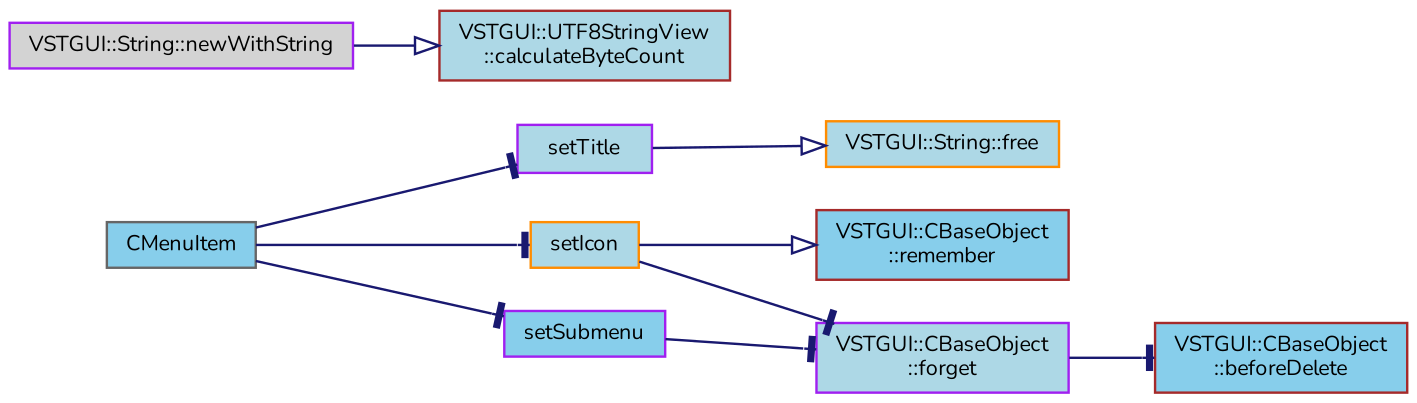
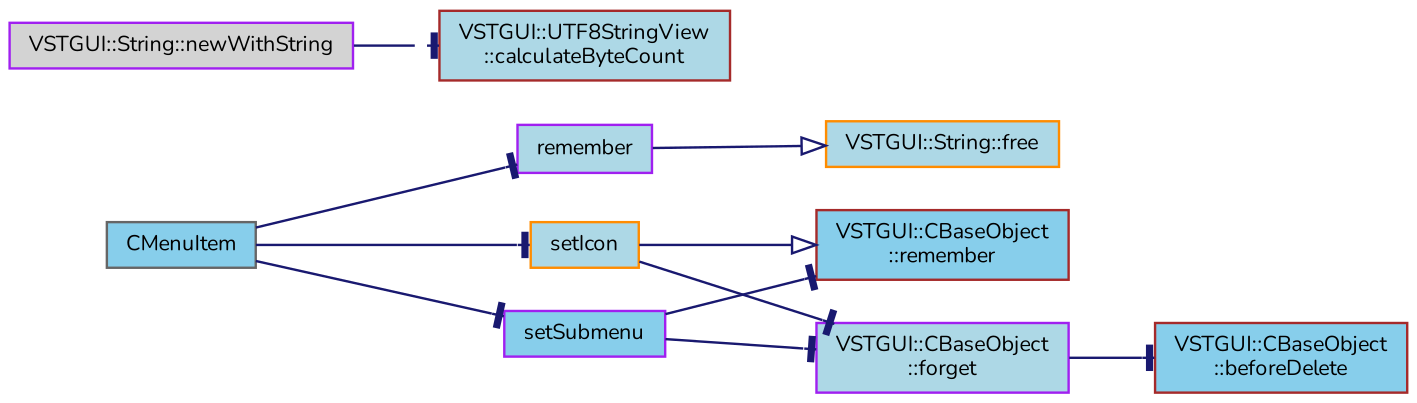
edge "VSTGUI::String::newWithString" -> "VSTGUI::UTF8StringView ::calculateByteCount": arrowhead onormal -> tee
node "setTitle": label "setTitle" -> "remember"
edge "setSubmenu" -> "VSTGUI::CBaseObject ::remember": added
